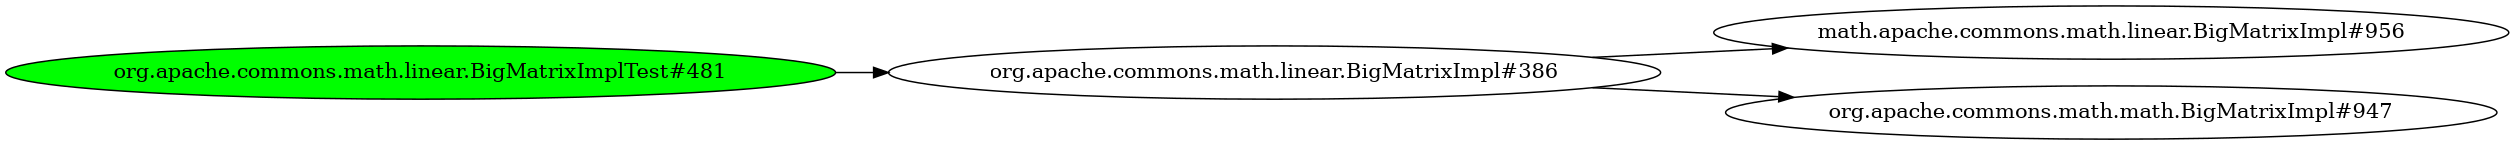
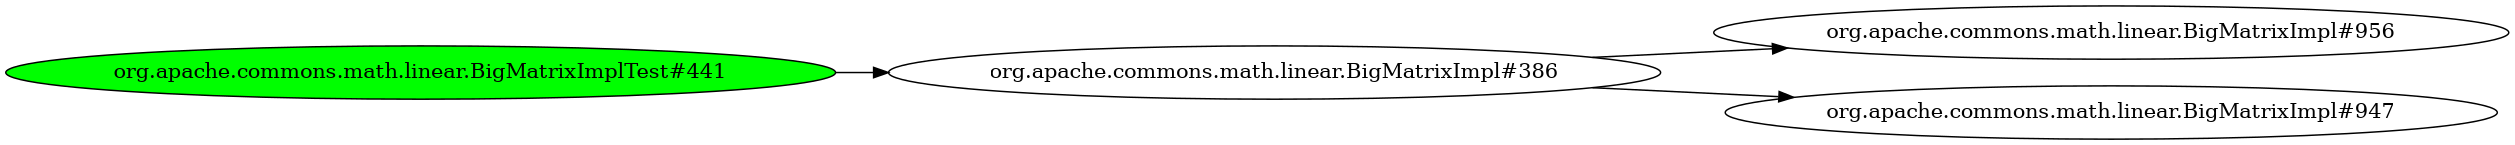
node "math.apache.commons.math.linear.BigMatrixImpl#956": label "math.apache.commons.math.linear.BigMatrixImpl#956" -> "org.apache.commons.math.linear.BigMatrixImpl#956"
node "org.apache.commons.math.linear.BigMatrixImplTest#481": label "org.apache.commons.math.linear.BigMatrixImplTest#481" -> "org.apache.commons.math.linear.BigMatrixImplTest#441"
node "org.apache.commons.math.math.BigMatrixImpl#947": label "org.apache.commons.math.math.BigMatrixImpl#947" -> "org.apache.commons.math.linear.BigMatrixImpl#947"
